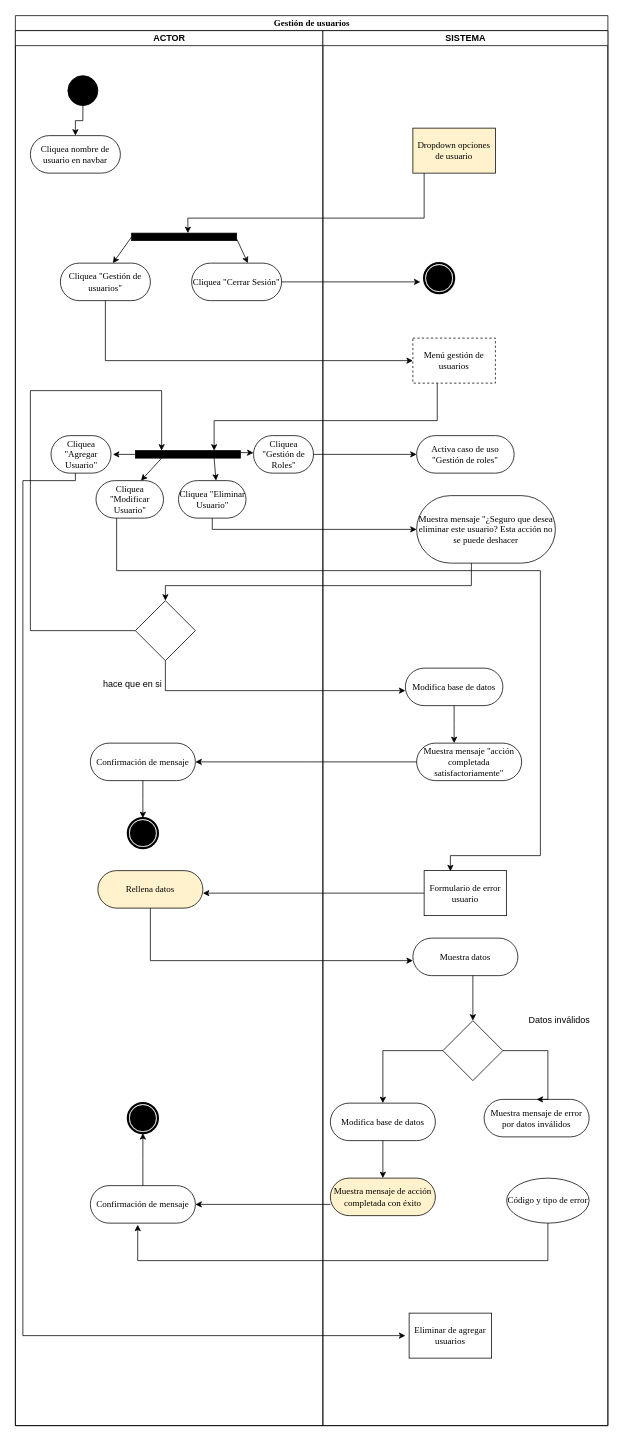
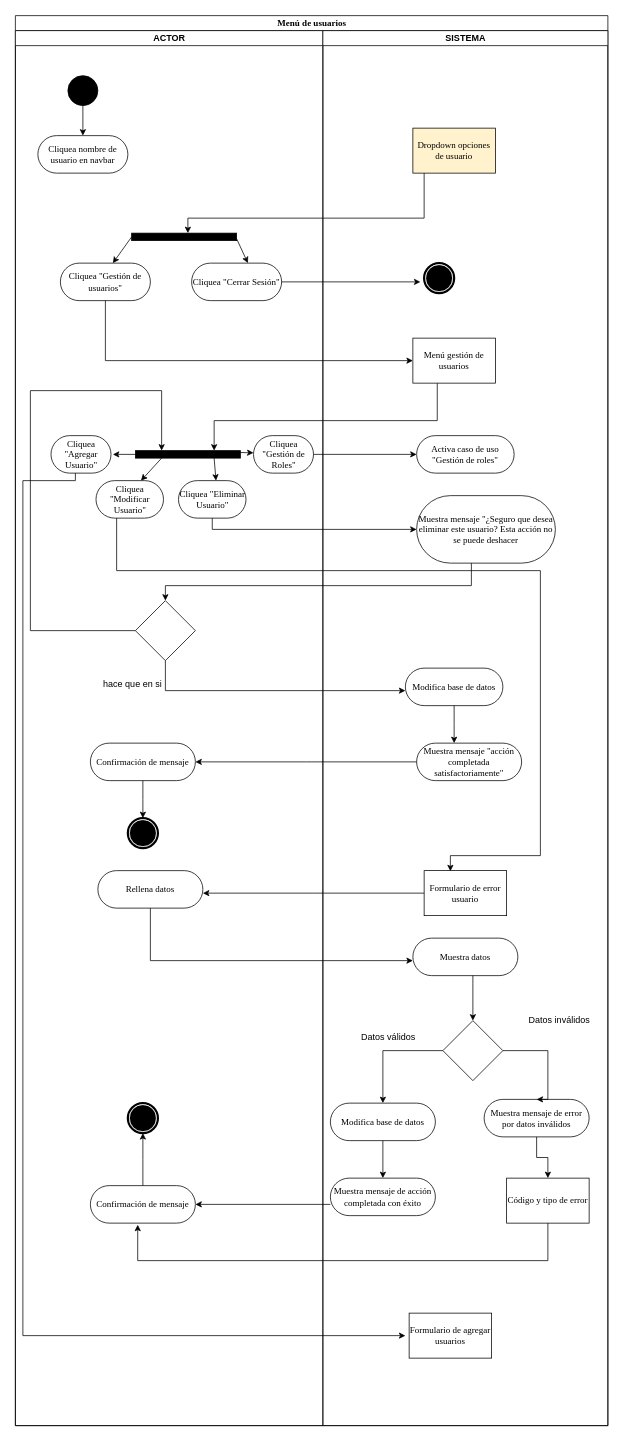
node "Gestión de usuarios": label "Gestión de usuarios" -> "Menú de usuarios"
node "Cliquea nombre de usuario en navbar": moved (75, 154) -> (83, 154)
node "Menú gestión de usuarios": style dashed -> solid
node "Rellena datos": fillcolor #fff2cc -> #ffffff
node "Datos válidos": added
edge "Muestra mensaje de error por datos inválidos" -> "Código y tipo de error": added
node "Muestra mensaje de acción completada con éxito": fillcolor #fff2cc -> #ffffff
node "Código y tipo de error": shape ellipse -> rectangle
node "Eliminar de agregar usuarios": label "Eliminar de agregar usuarios" -> "Formulario de agregar usuarios"
